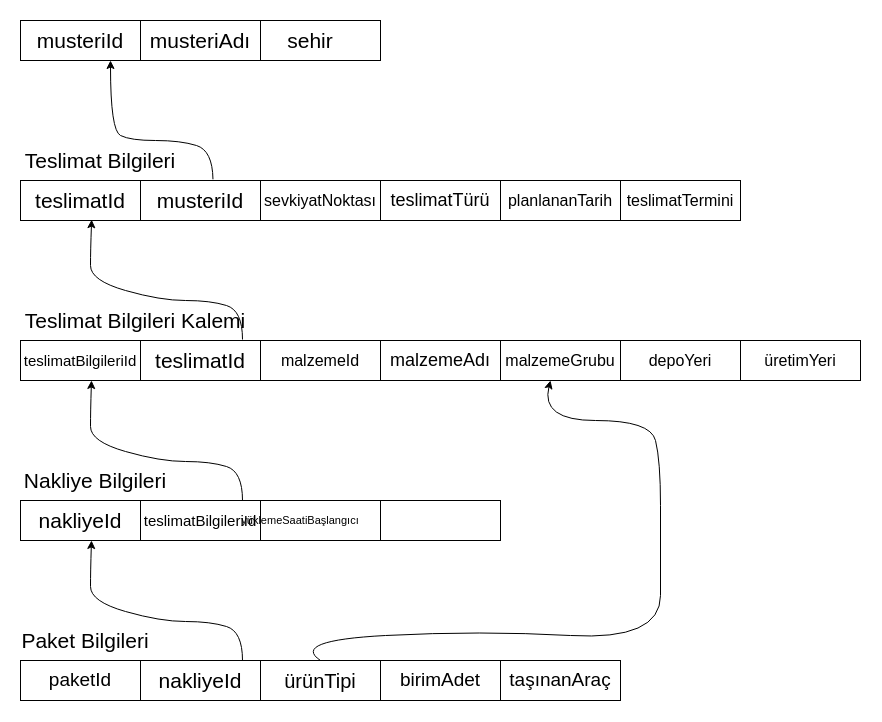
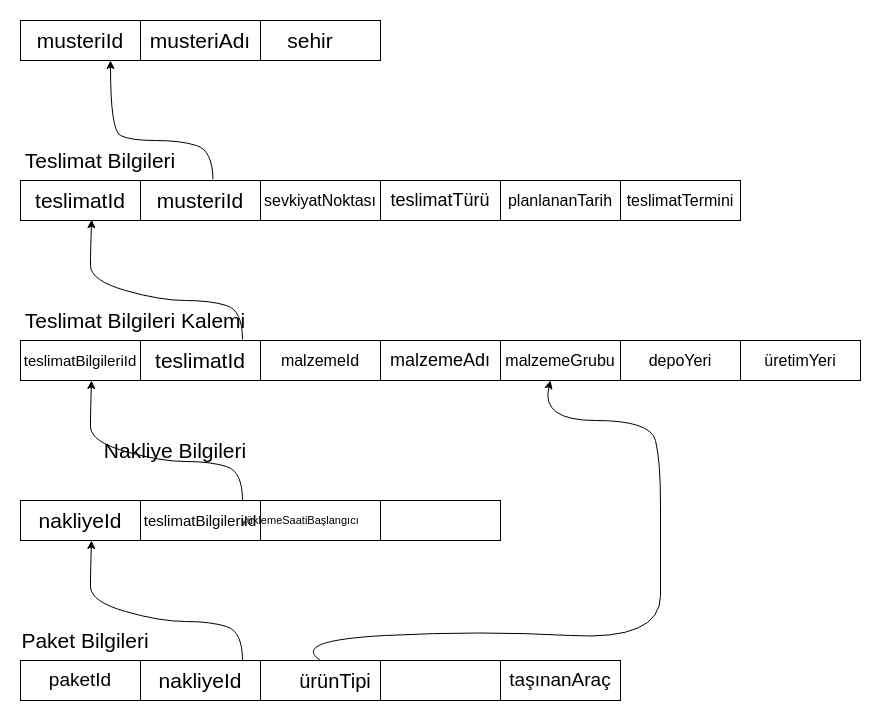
node "Nakliye Bilgileri": moved (96, 481) -> (176, 451)
node "ürünTipi": moved (321, 681) -> (336, 681)
node "birimAdet": removed
